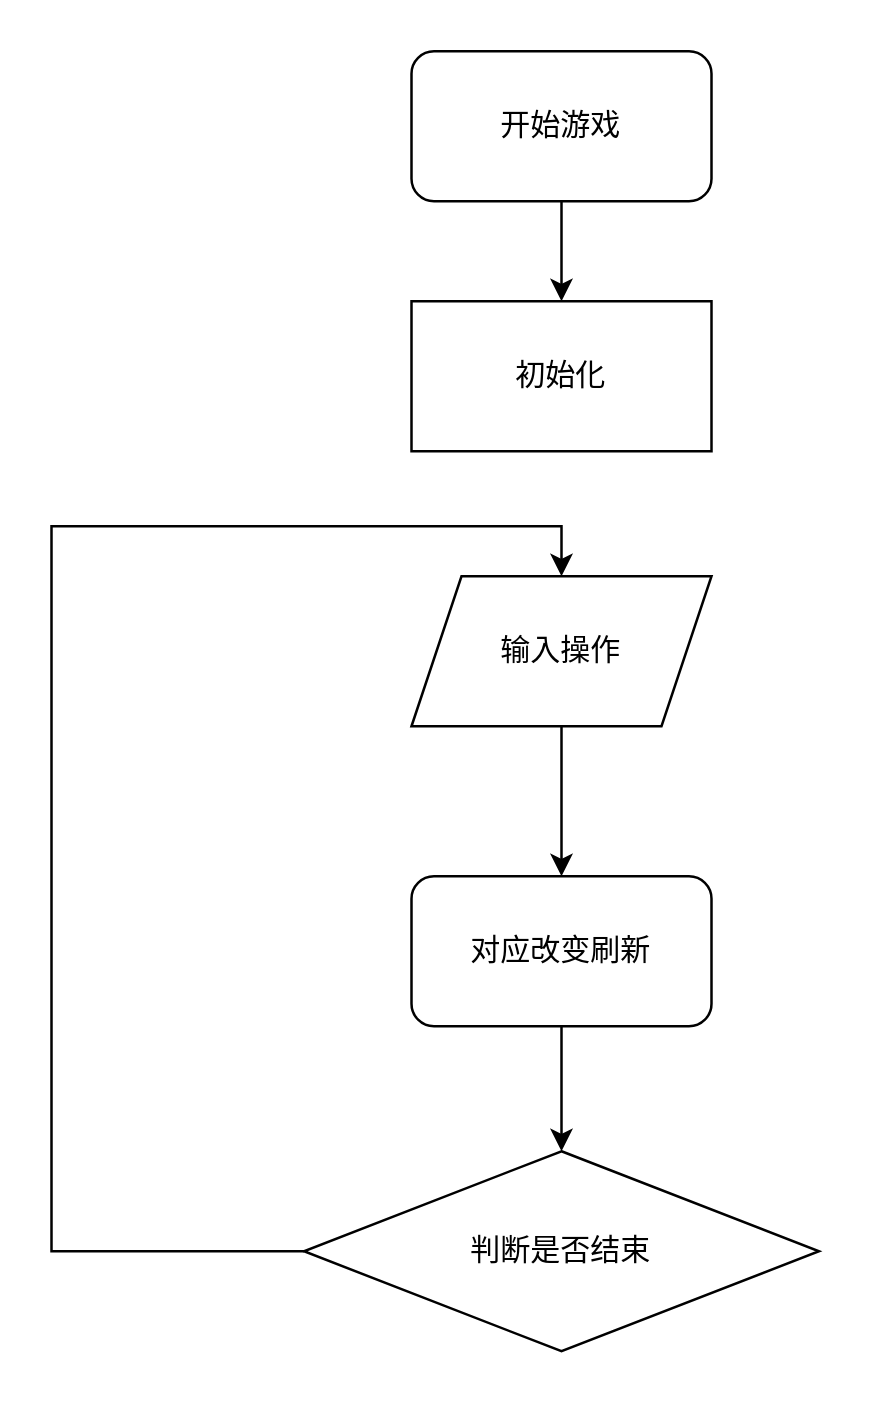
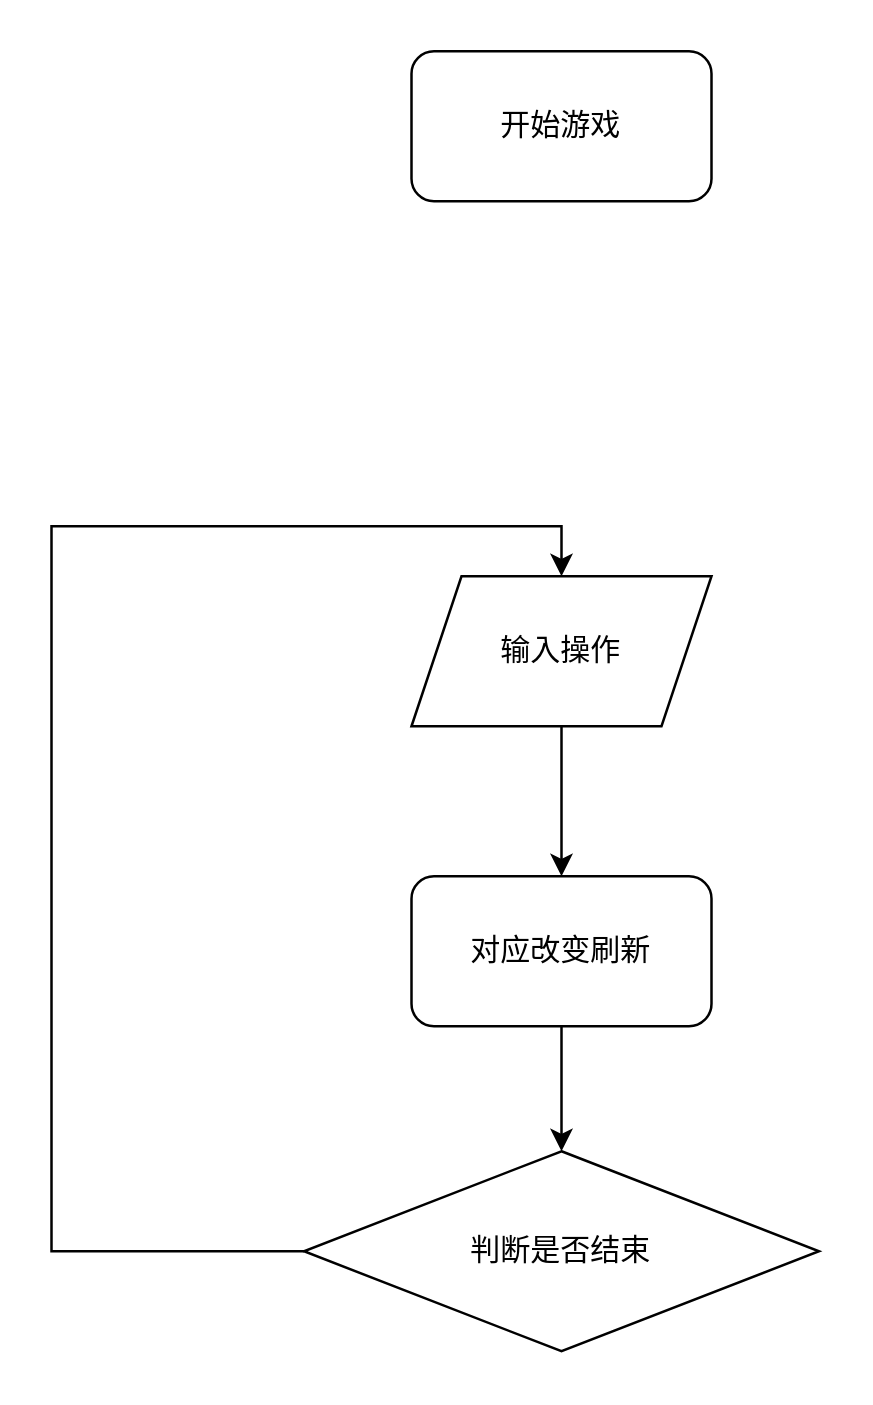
edge "开始游戏" -> "初始化": removed
node "初始化": removed
